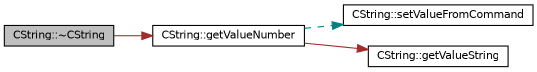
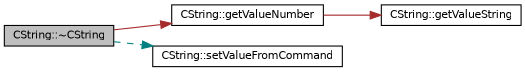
edge "CString::getValueNumber" -> "CString::setValueFromCommand": now "CString::~CString" -> "CString::setValueFromCommand"
